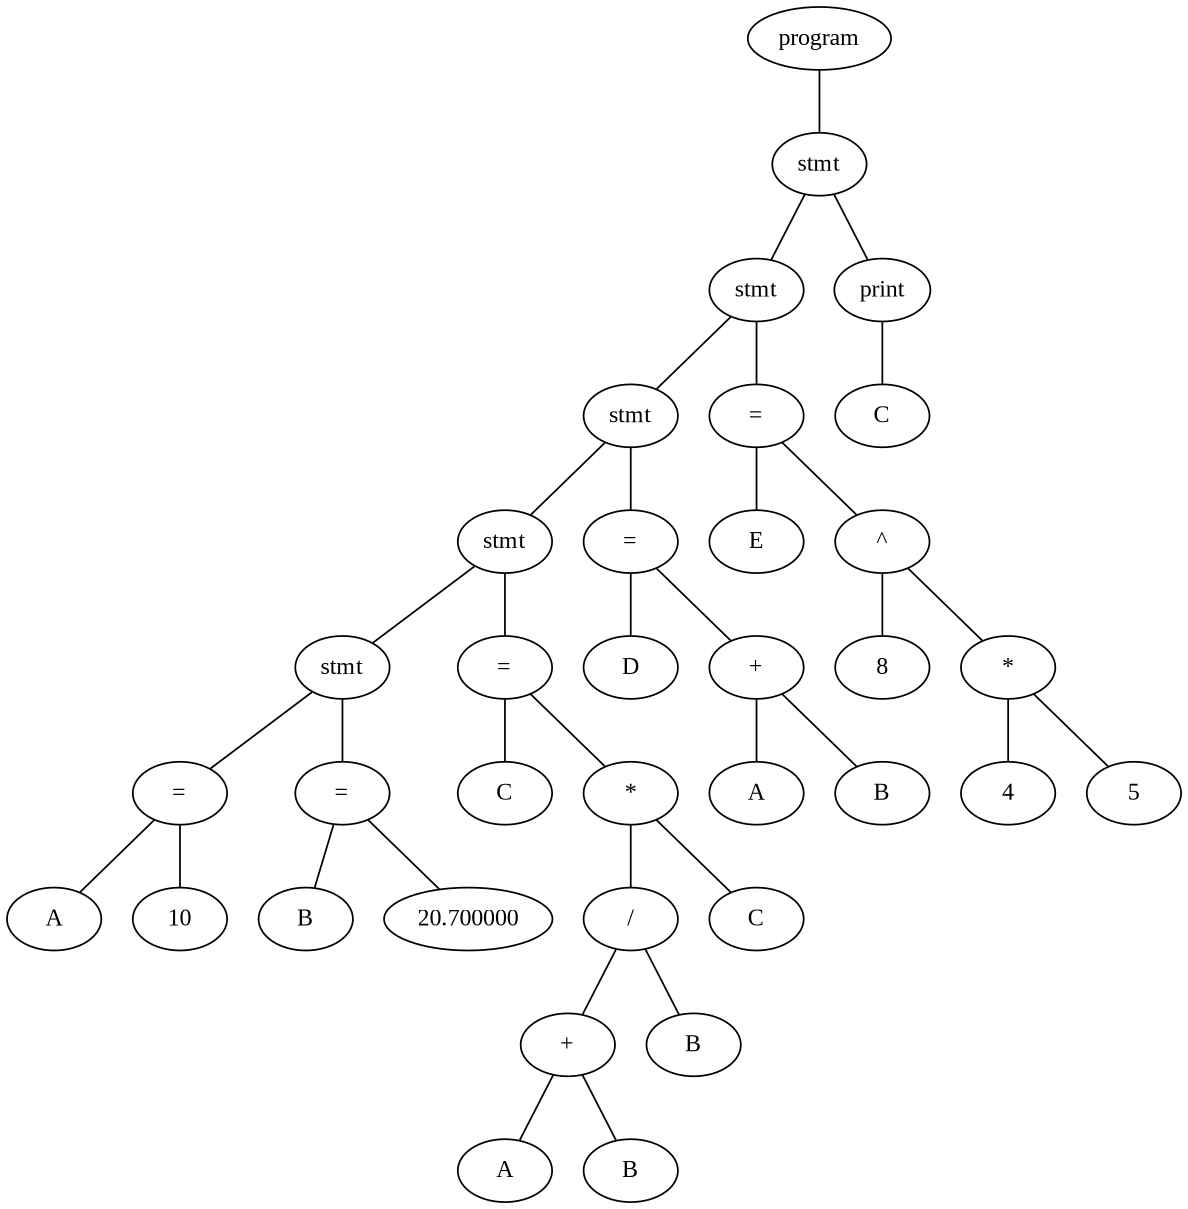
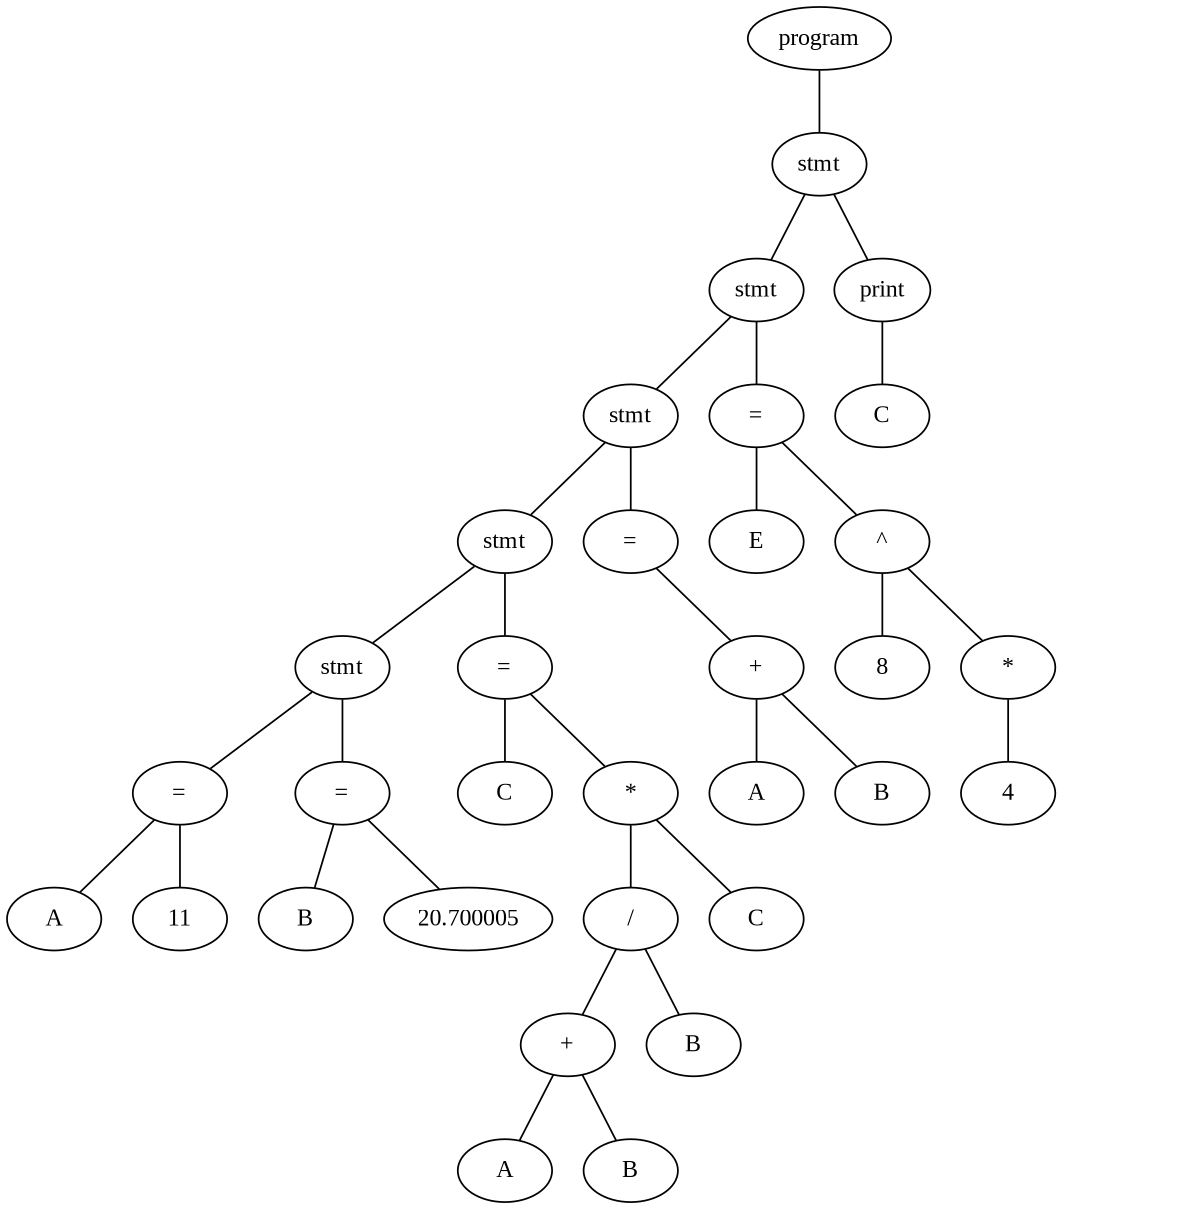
node "D": removed
node "5": removed
node "10": label "10" -> "11"
node "20.700000": label "20.700000" -> "20.700005"
